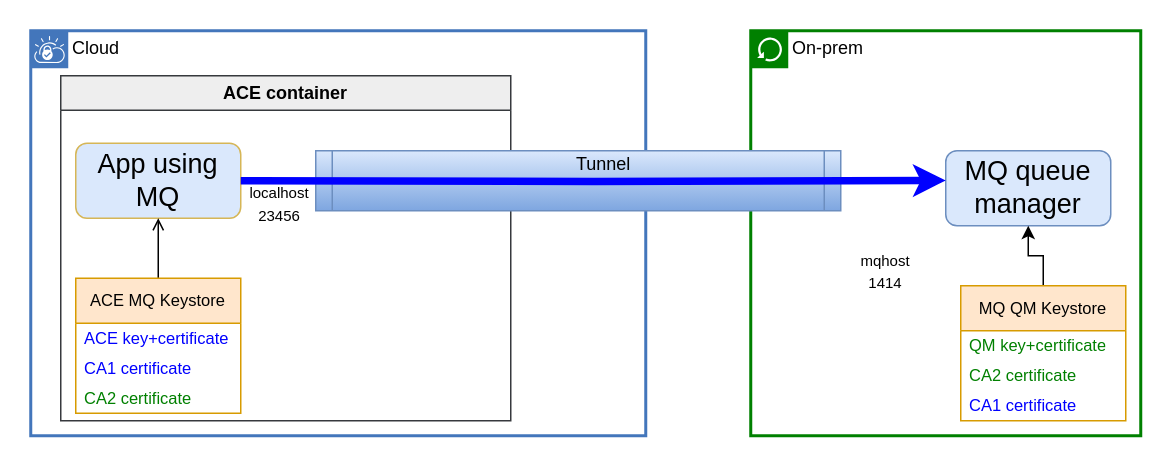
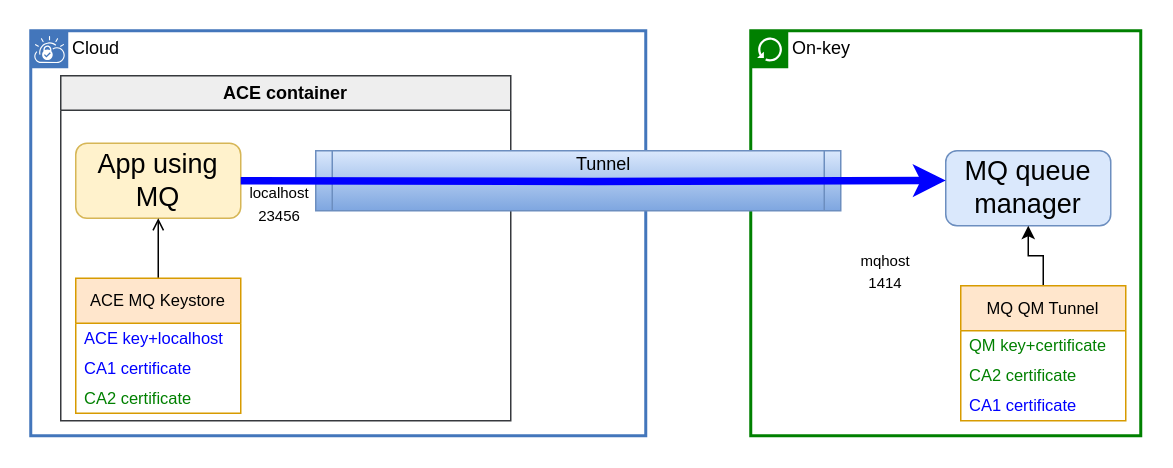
node "On-prem": label "On-prem" -> "On-key"
node "App using MQ": fillcolor #dae8fc -> #fff2cc
node "MQ QM Keystore": label "MQ QM Keystore" -> "MQ QM Tunnel"
node "ACE key+certificate": label "ACE key+certificate" -> "ACE key+localhost"
